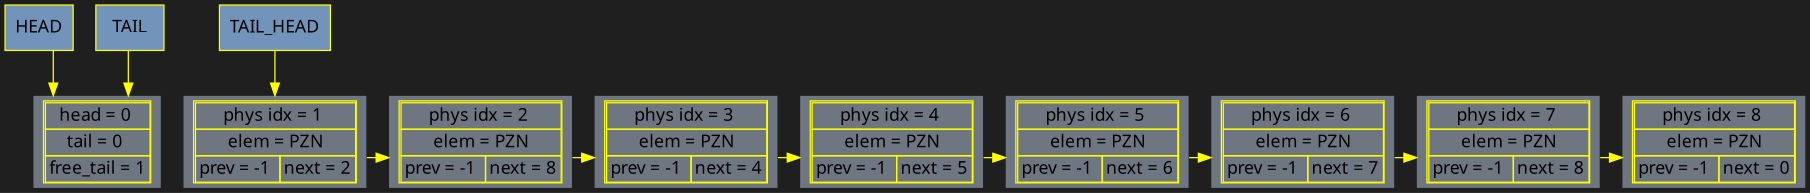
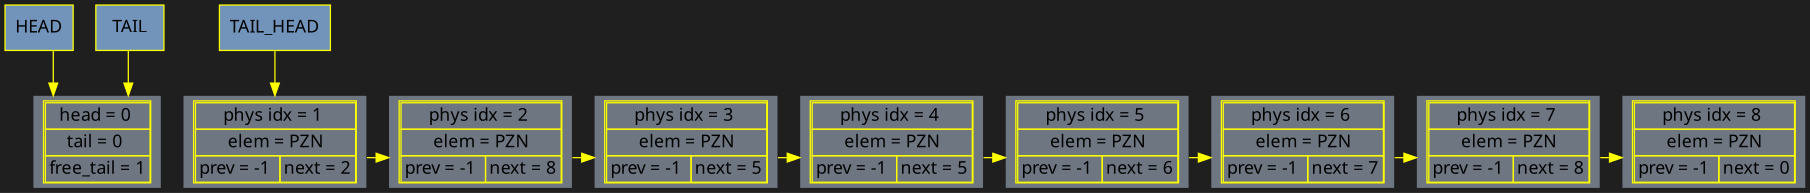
node "phys idx = 3": text "next = 4" -> "next = 5"
